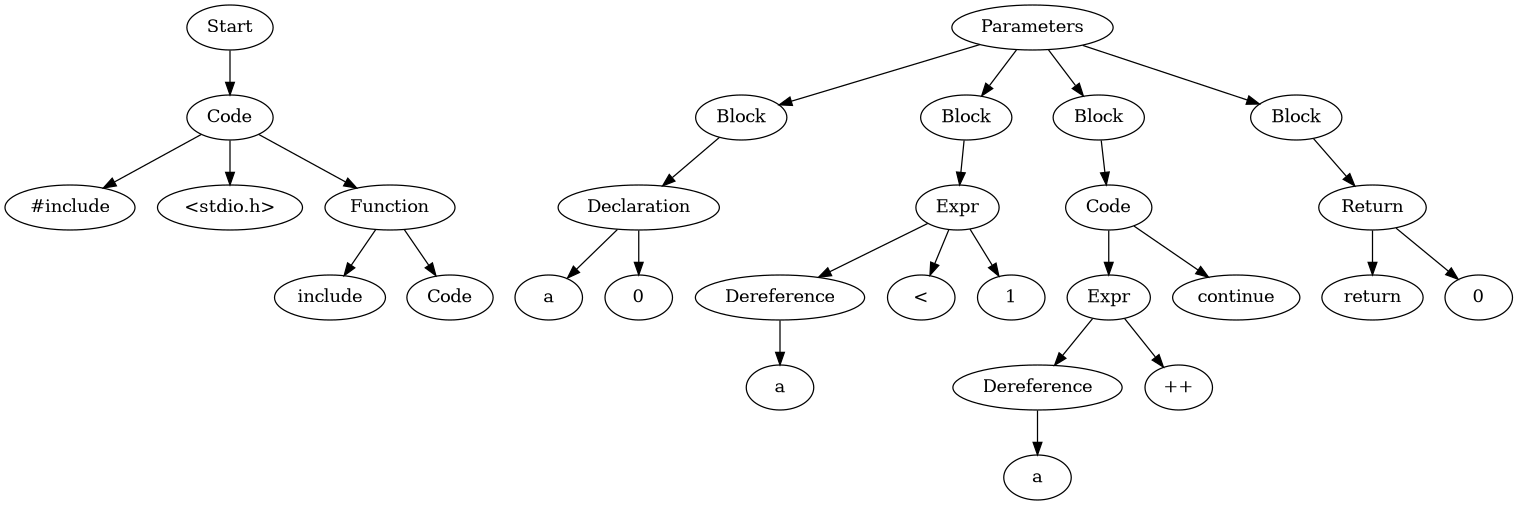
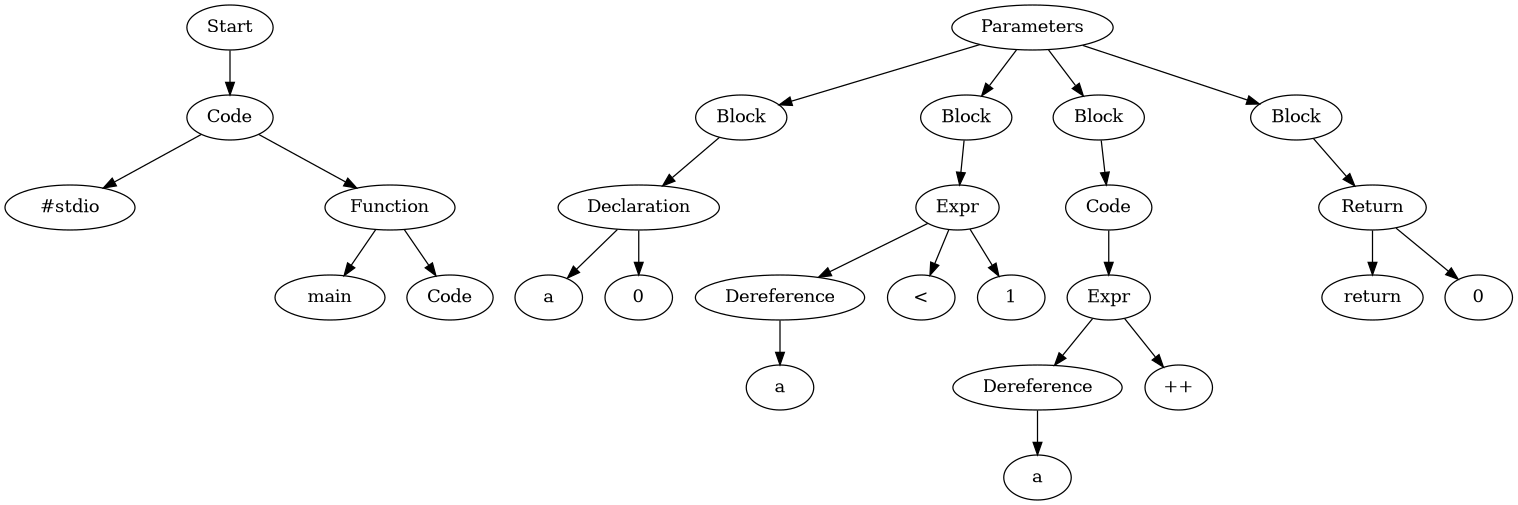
node "#include": label "#include" -> "#stdio"
node "<stdio.h>": removed
node "include": label "include" -> "main"
node "continue": removed
